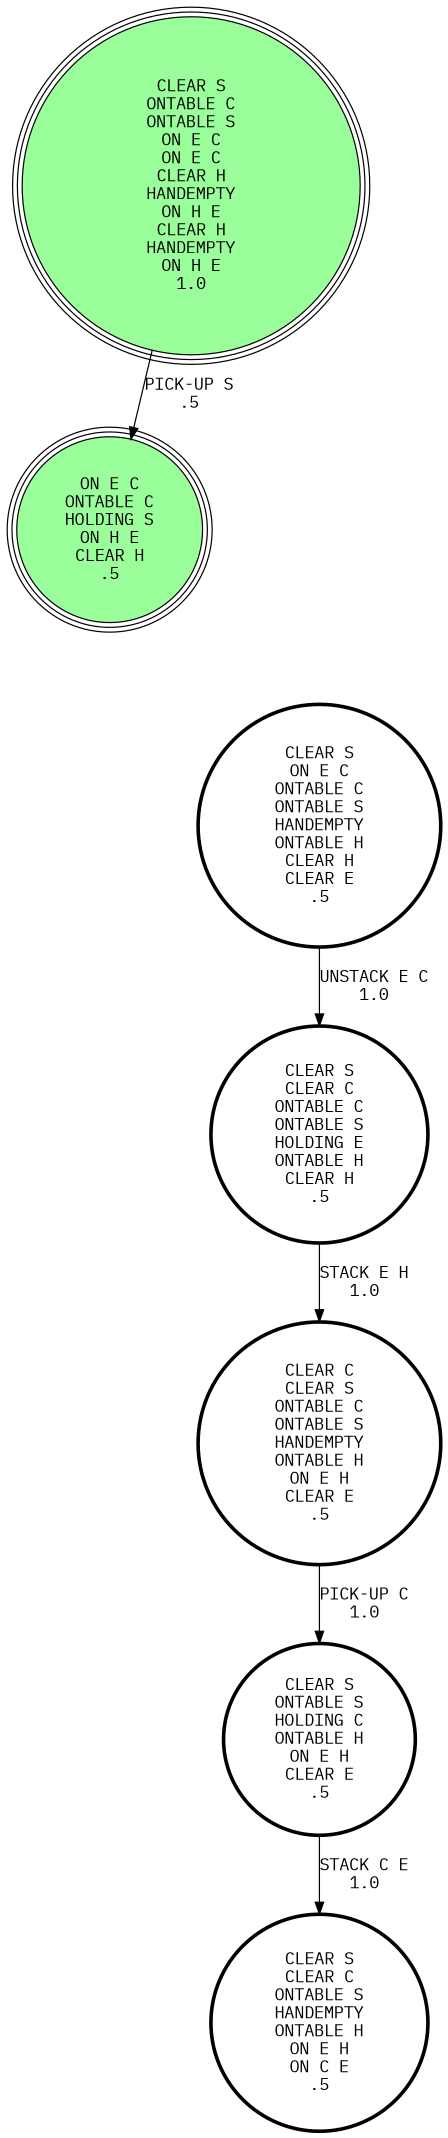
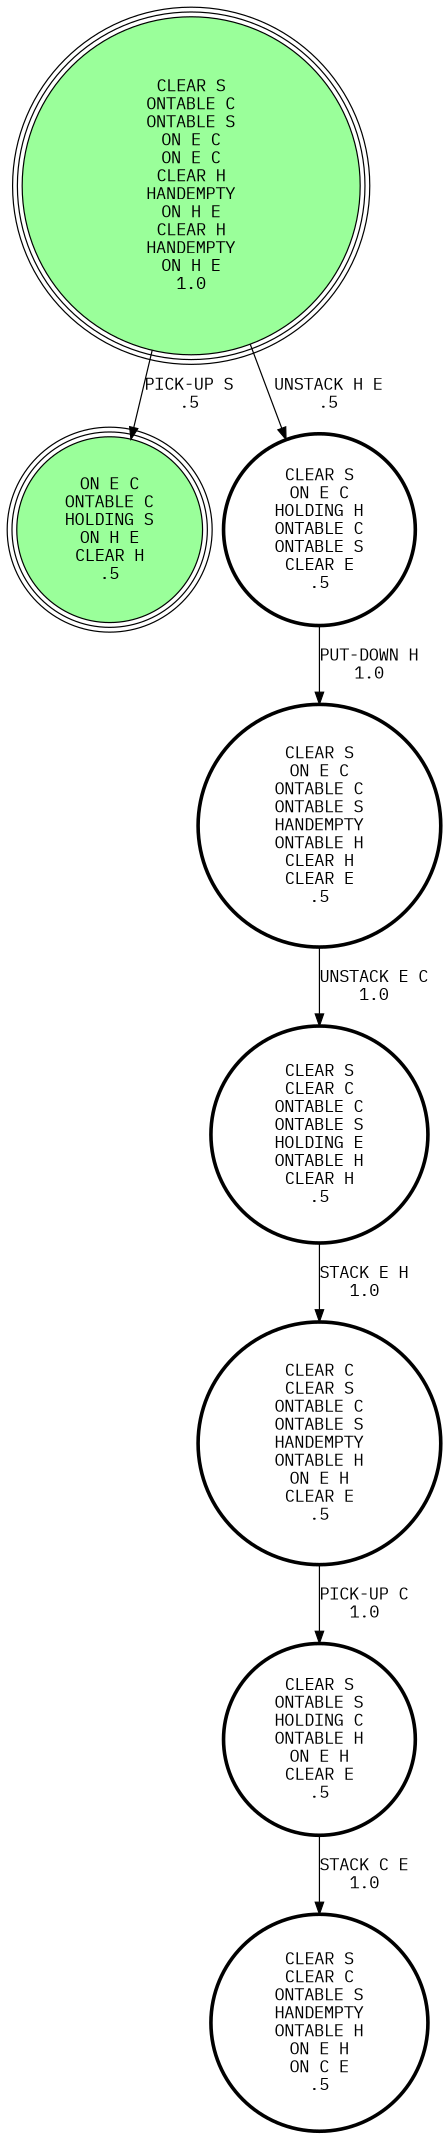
node "CLEAR S ON E C HOLDING H ONTABLE C ONTABLE S CLEAR E .5": added
